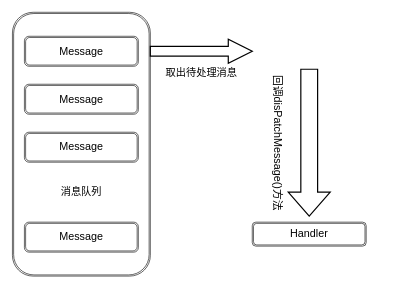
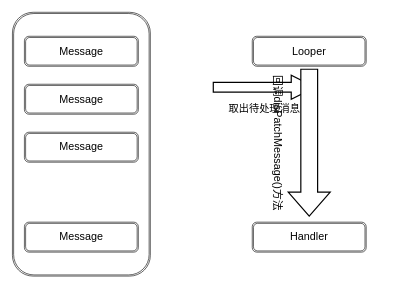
node "取出待处理消息": moved (201, 51) -> (264, 87)
node "Looper": added
node "消息队列": removed
node "Handler": size 114x24 -> 114x30
